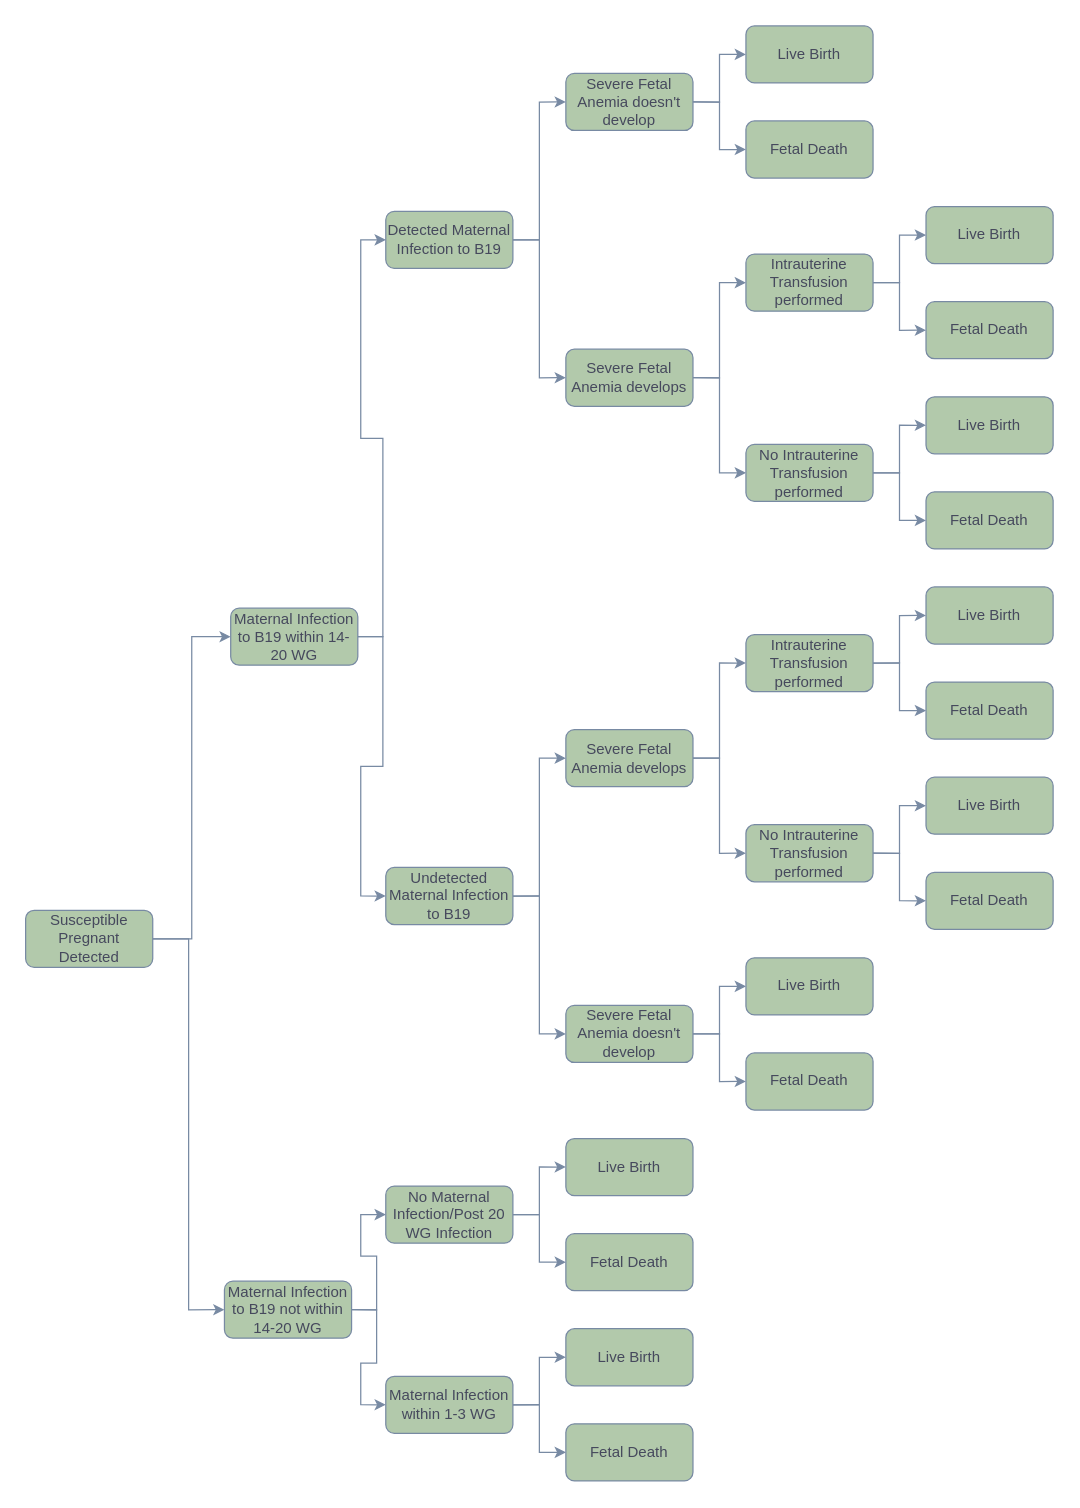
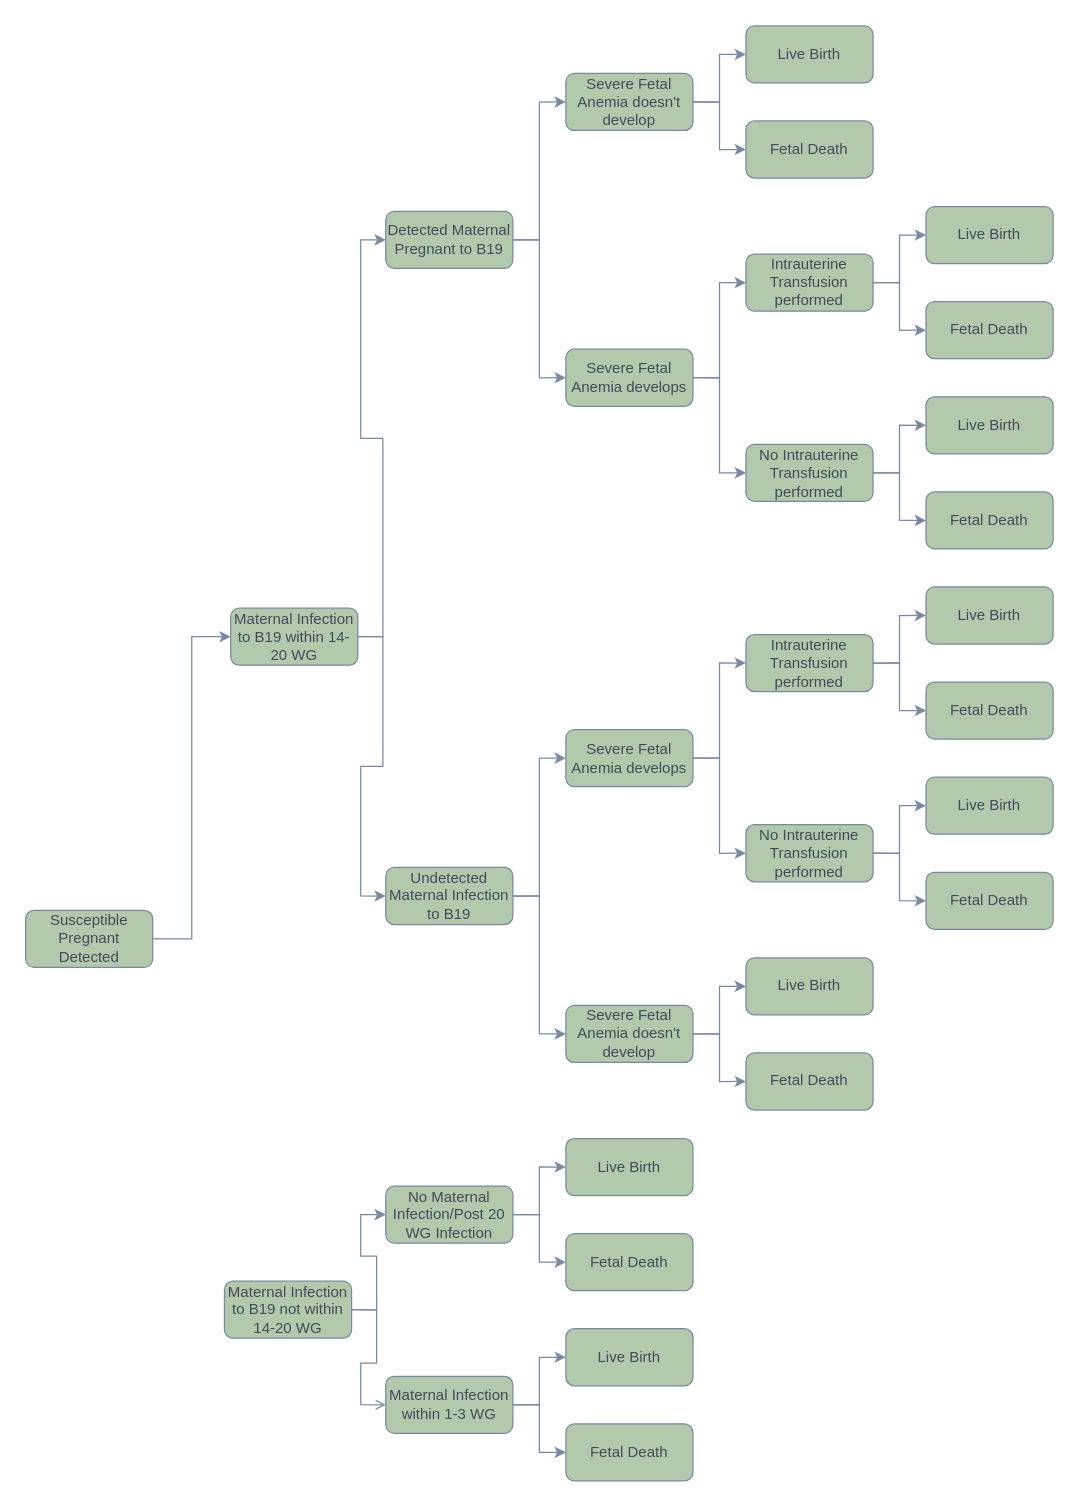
node "Detected Maternal Infection to B19": label "Detected Maternal Infection to B19" -> "Detected Maternal Pregnant to B19"
edge "Susceptible Pregnant Detected" -> "Maternal Infection to B19 not within 14-20 WG": removed
edge "Maternal Infection to B19 not within 14-20 WG" -> "Maternal Infection within 1-3 WG": arrowhead classic -> open
